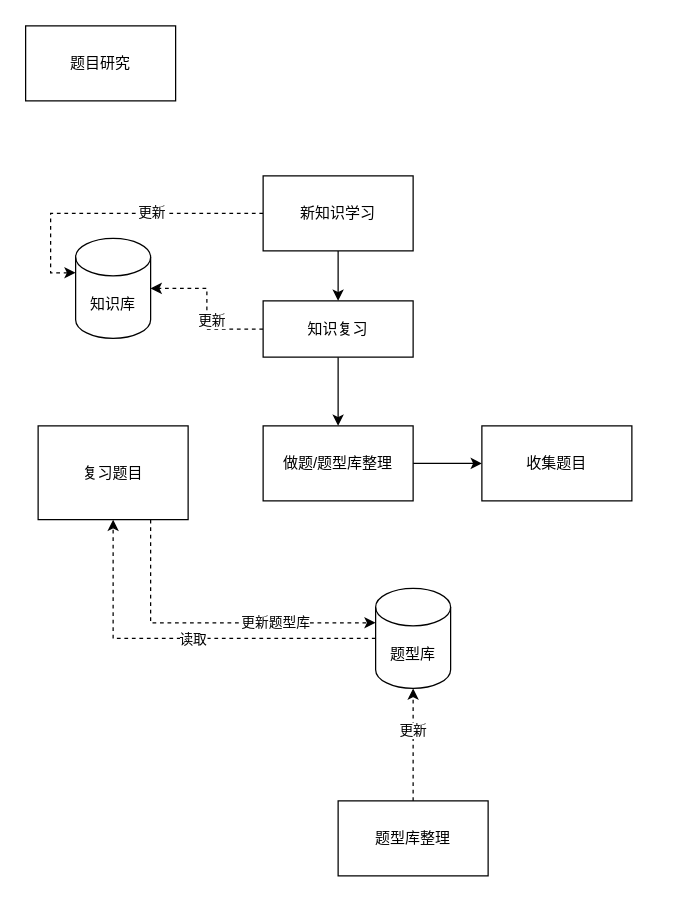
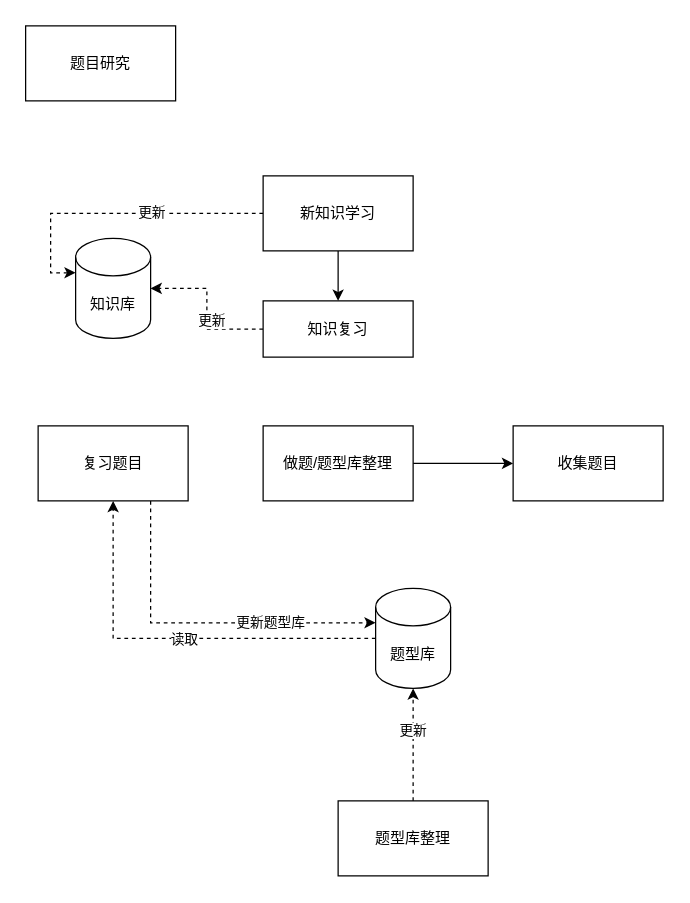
edge "知识复习" -> "做题/题型库整理": removed
node "收集题目": moved (557, 463) -> (588, 463)
node "复习题目": size 150x94 -> 150x75
